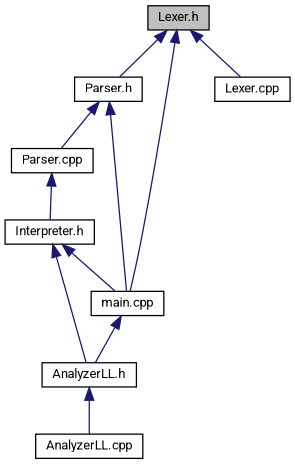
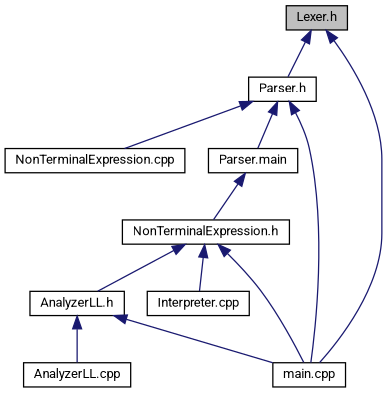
node "Lexer.cpp": removed
node "Parser.cpp": label "Parser.cpp" -> "Parser.main"
node "NonTerminalExpression.cpp": added
node "Interpreter.h": label "Interpreter.h" -> "NonTerminalExpression.h"
node "Interpreter.cpp": added
edge "AnalyzerLL.h" -> "main.cpp": reversed
